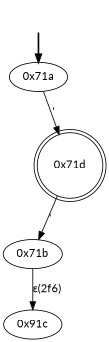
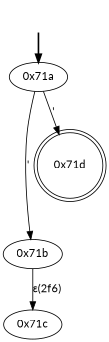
edge "0x71d" -> "0x71b": now "0x71a" -> "0x71b"
node "0x91c": label "0x91c" -> "0x71c"
